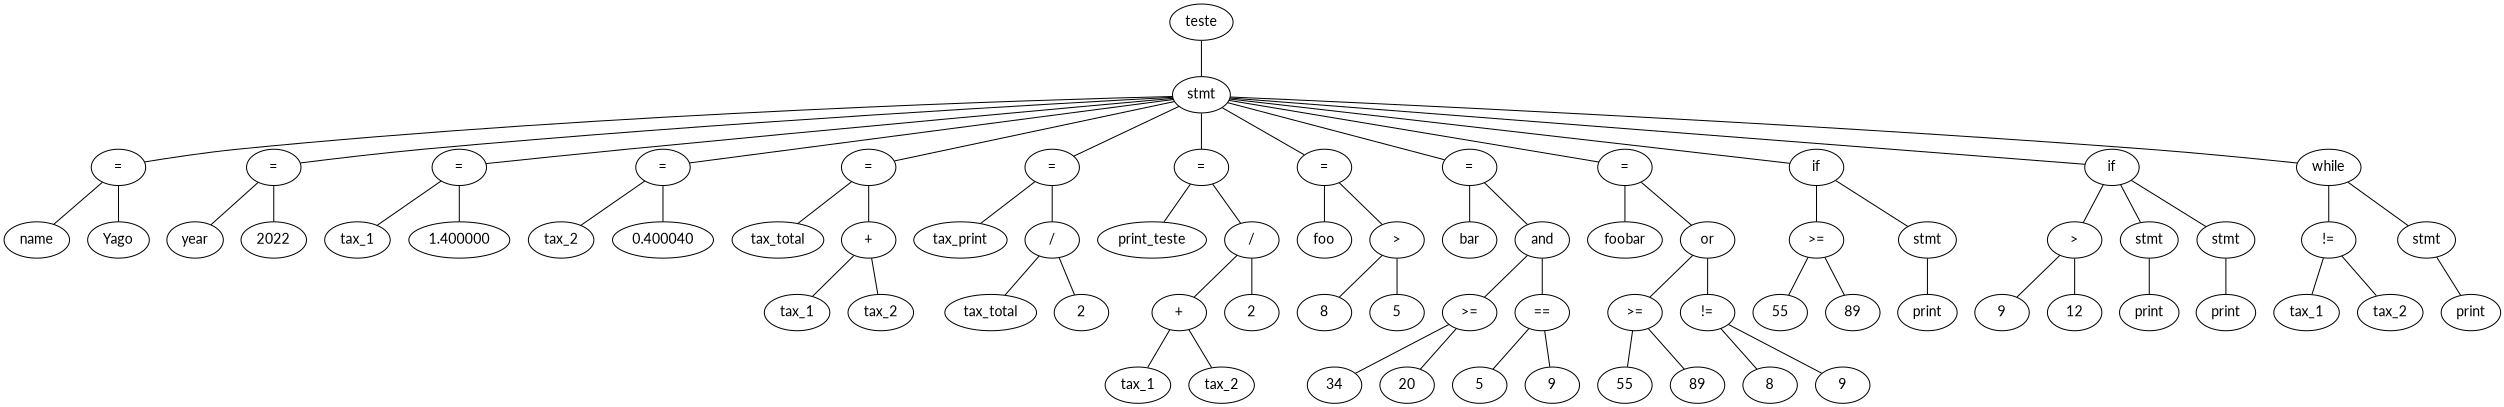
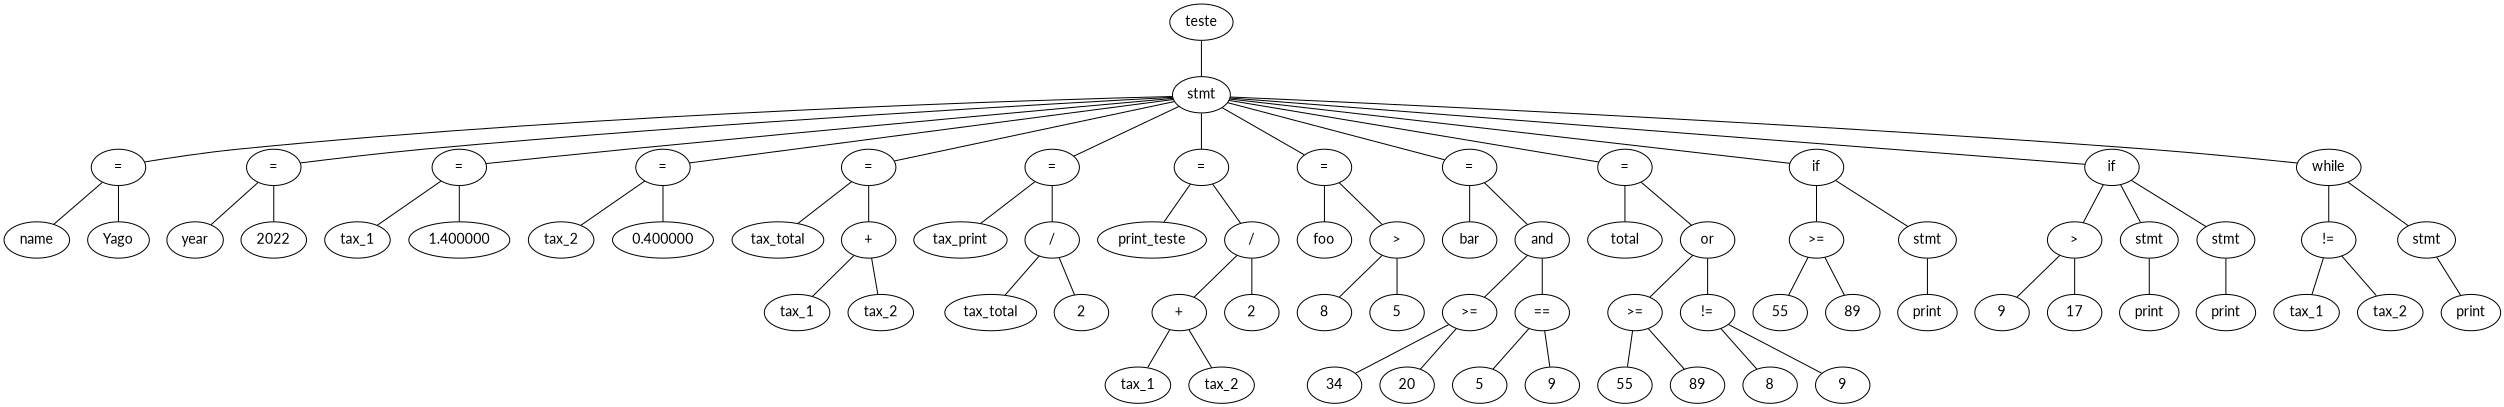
node "0.400040": label "0.400040" -> "0.400000"
node "foobar": label "foobar" -> "total"
node "12": label "12" -> "17"
